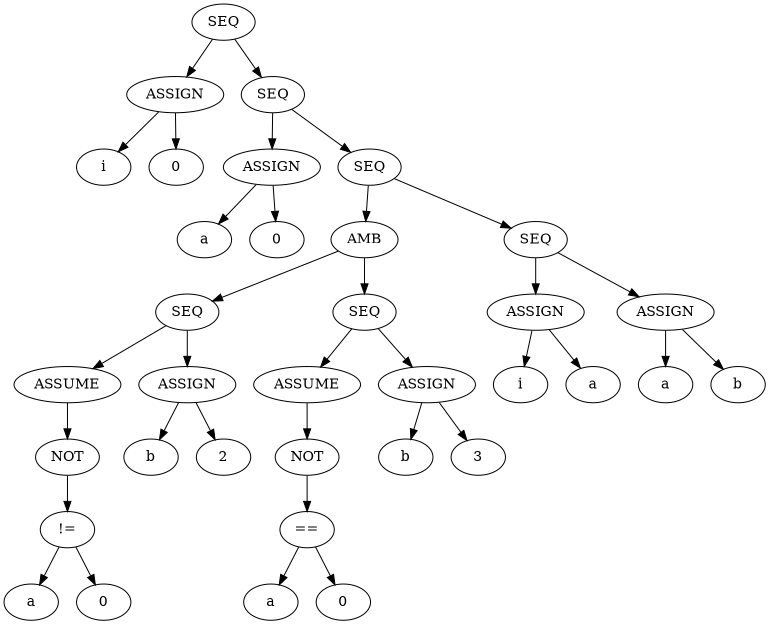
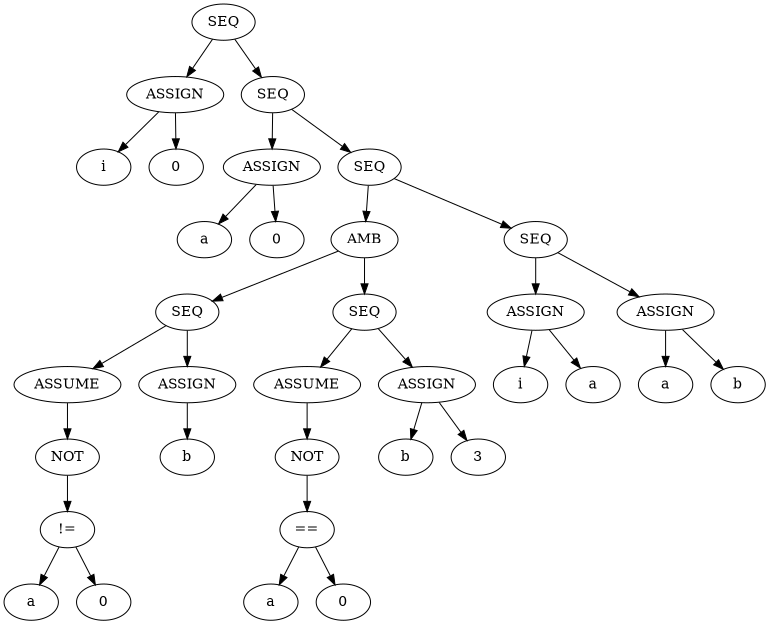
node "2": removed
